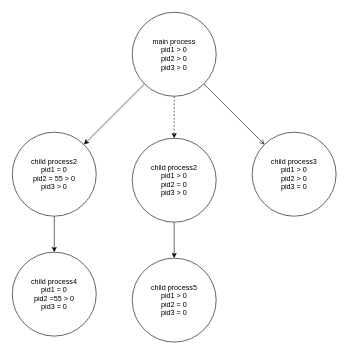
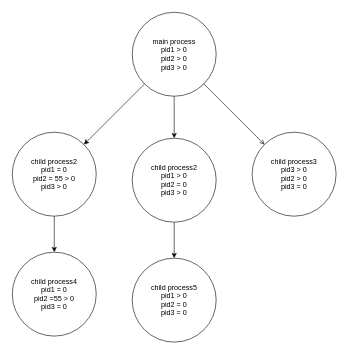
edge "main process pid1 > 0 pid2 > 0 pid3 > 0" -> "child process2 pid1 > 0 pid2 = 0 pid3 > 0": style dashed -> solid
node "child process3 pid1 > 0 pid2 > 0 pid3 = 0": label "child process3 pid1 > 0 pid2 > 0 pid3 = 0" -> "child process3 pid3 > 0 pid2 > 0 pid3 = 0"
